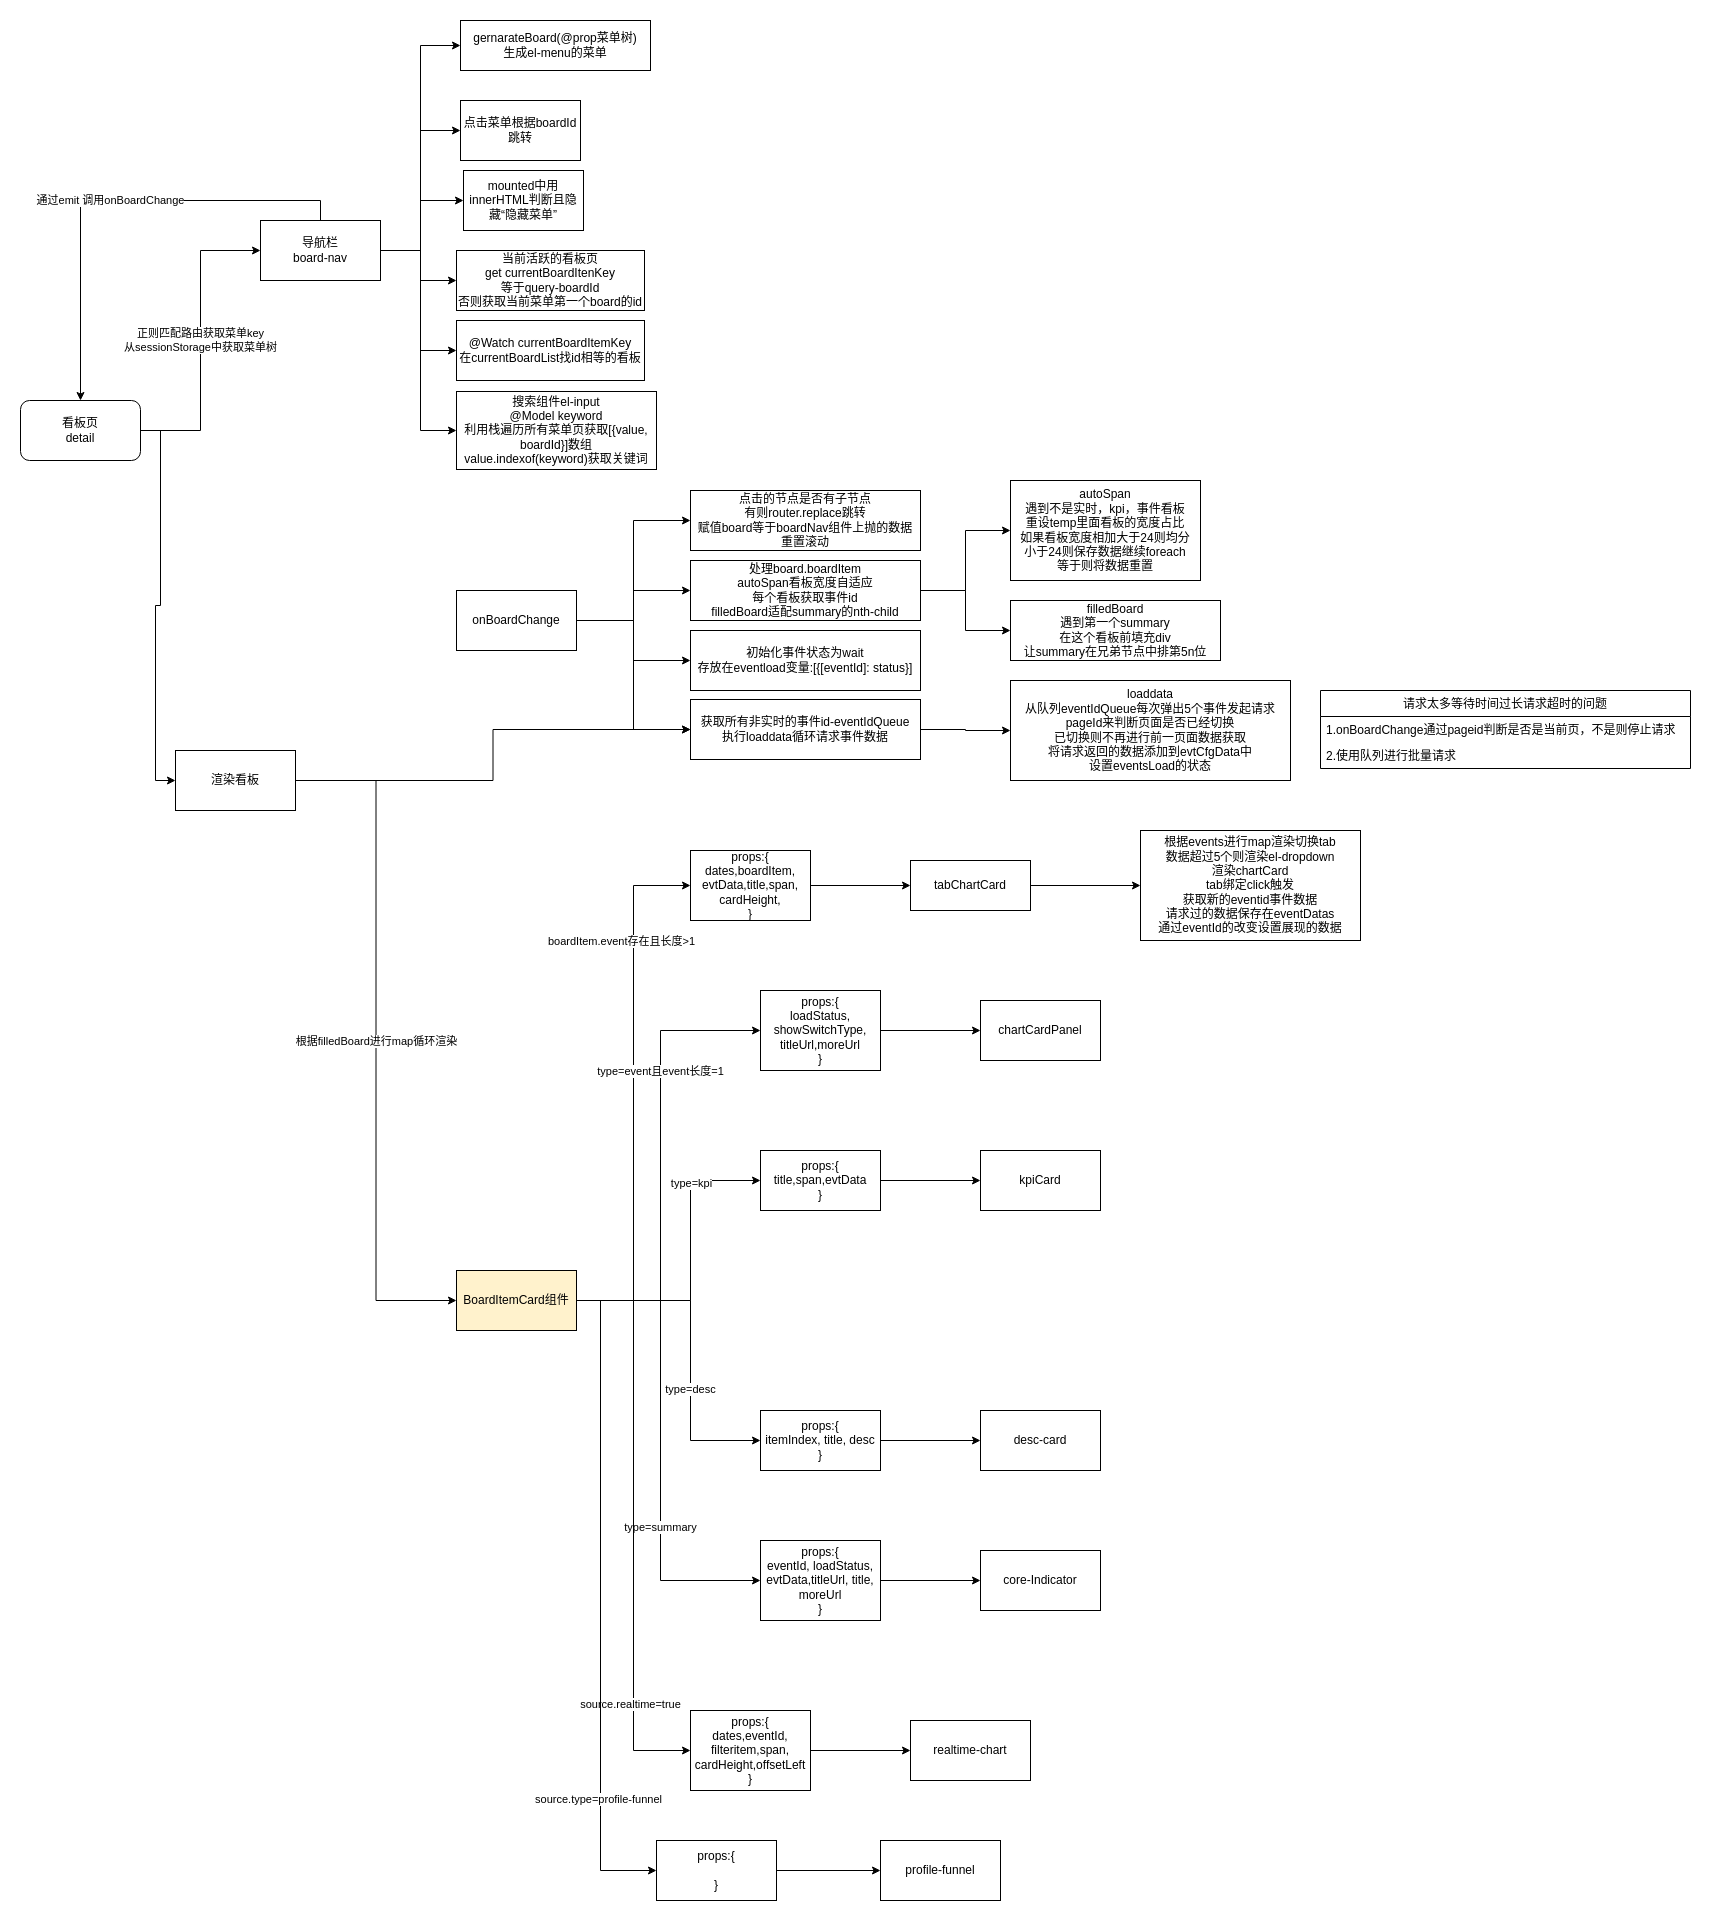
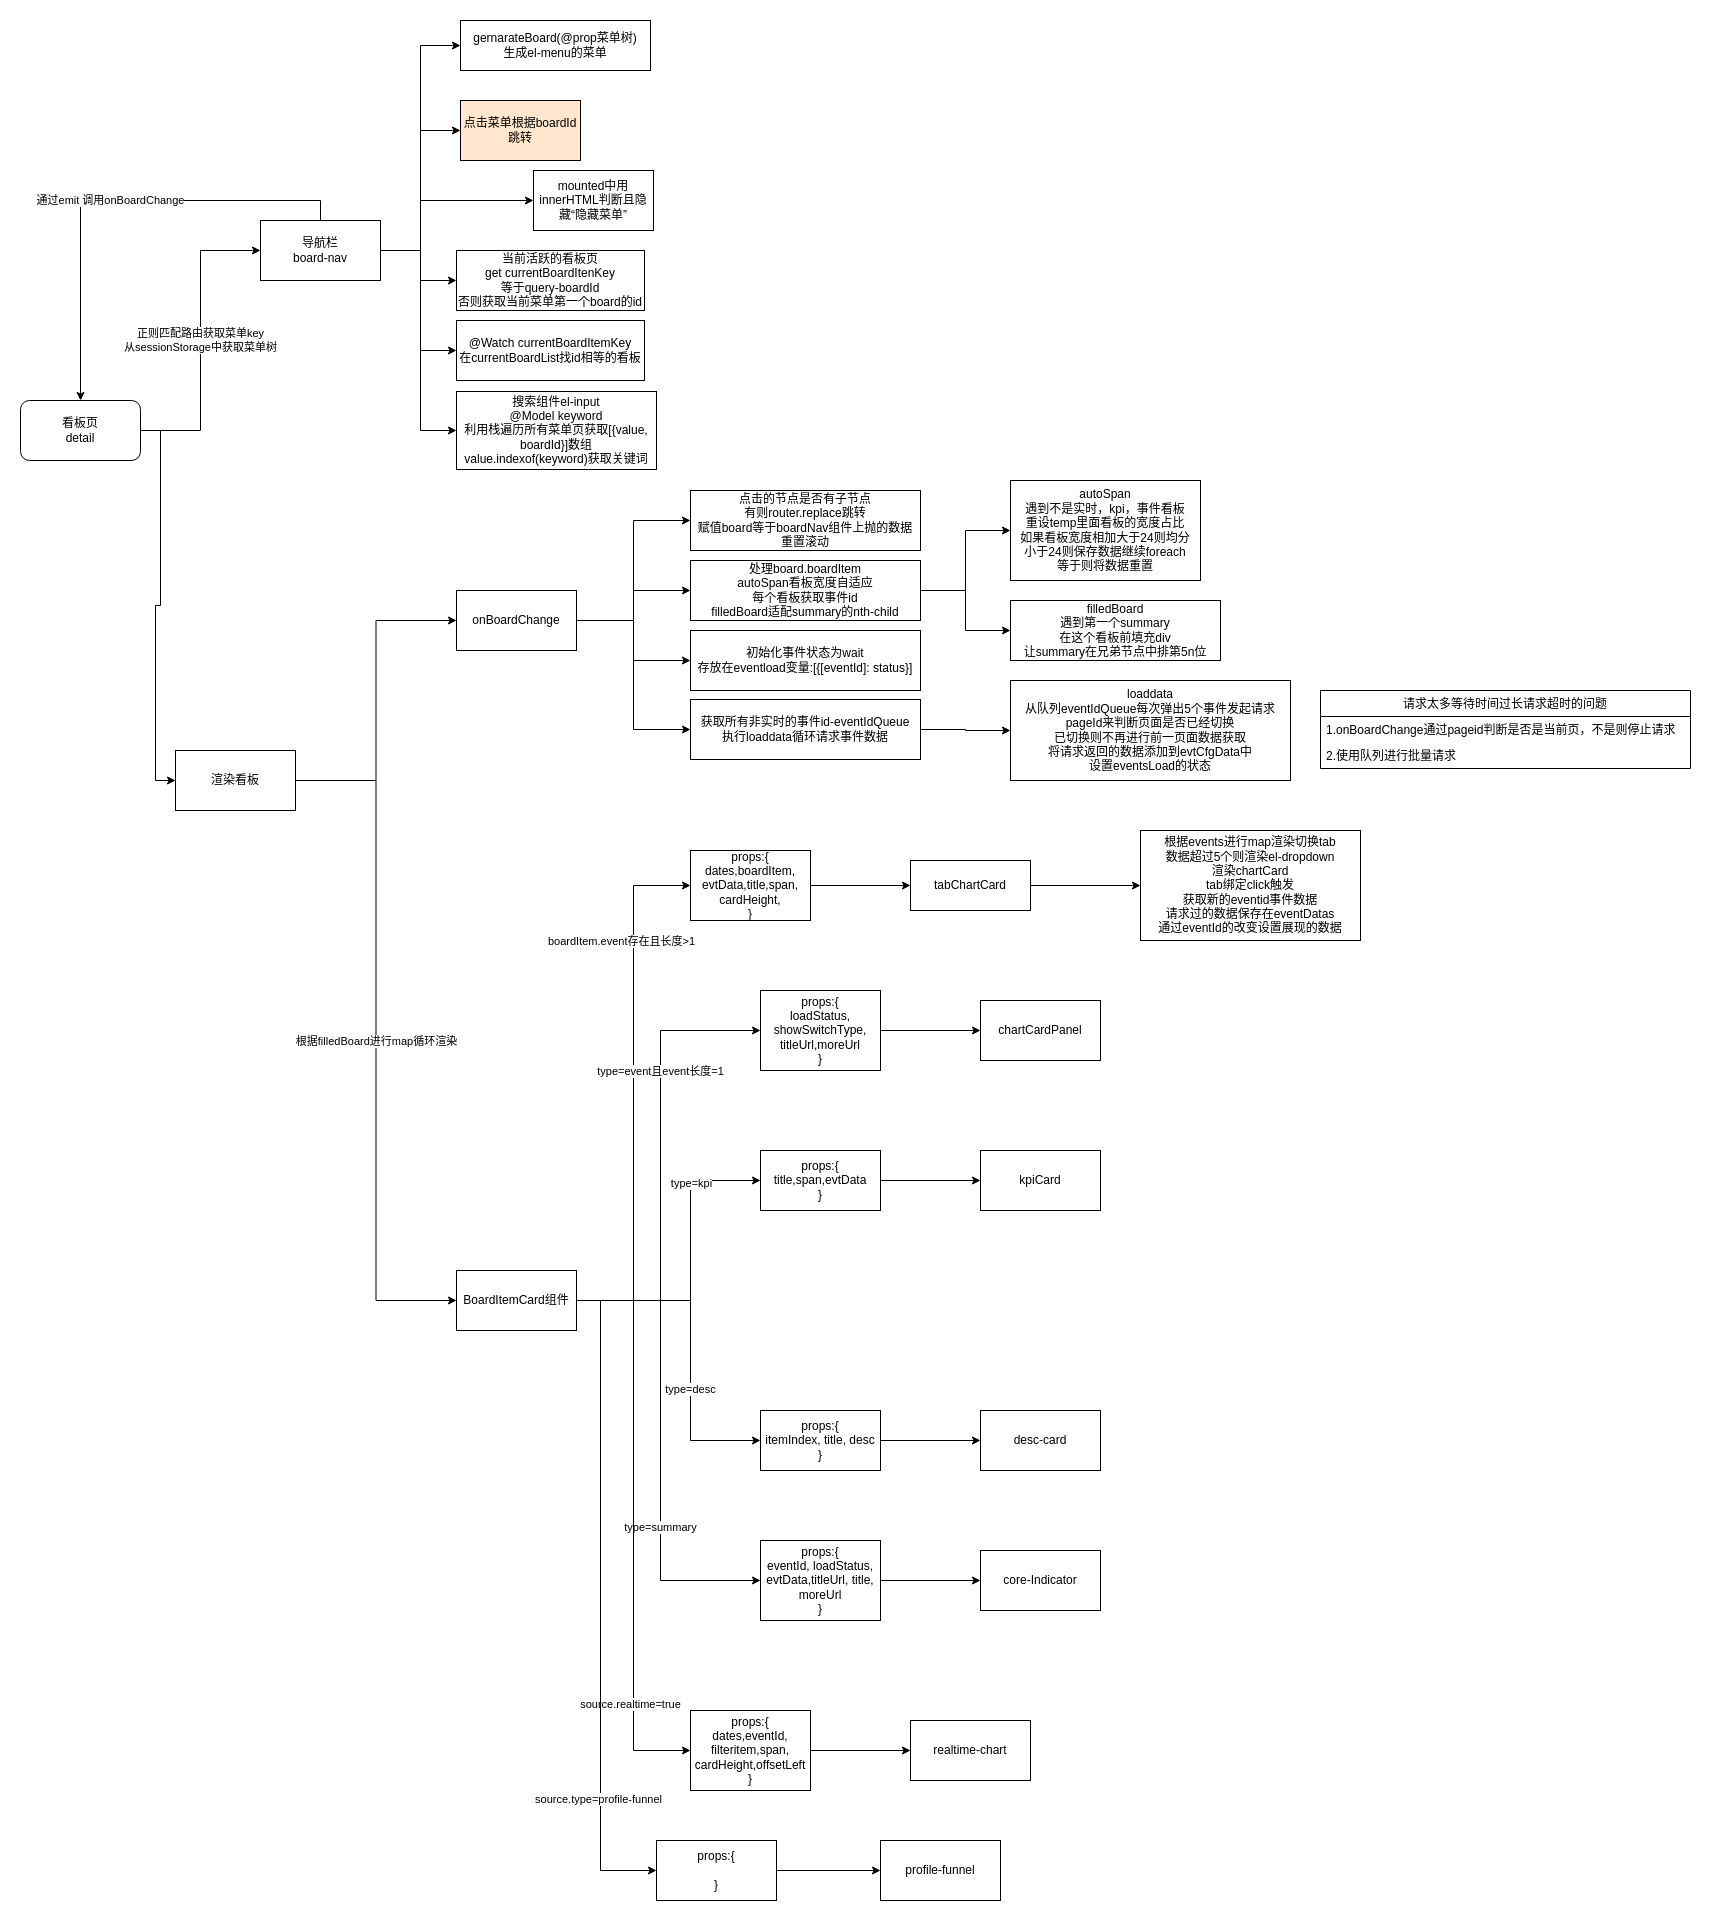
node "点击菜单根据boardId跳转": fillcolor #ffffff -> #ffe6cc
node "mounted中用innerHTML判断且隐藏“隐藏菜单”": moved (524, 201) -> (594, 201)
edge "渲染看板" -> "获取所有非实时的事件id-eventIdQueue 执行loaddata循环请求事件数据": now "渲染看板" -> "onBoardChange"
node "BoardItemCard组件": fillcolor #fff2cc -> #ffffff
